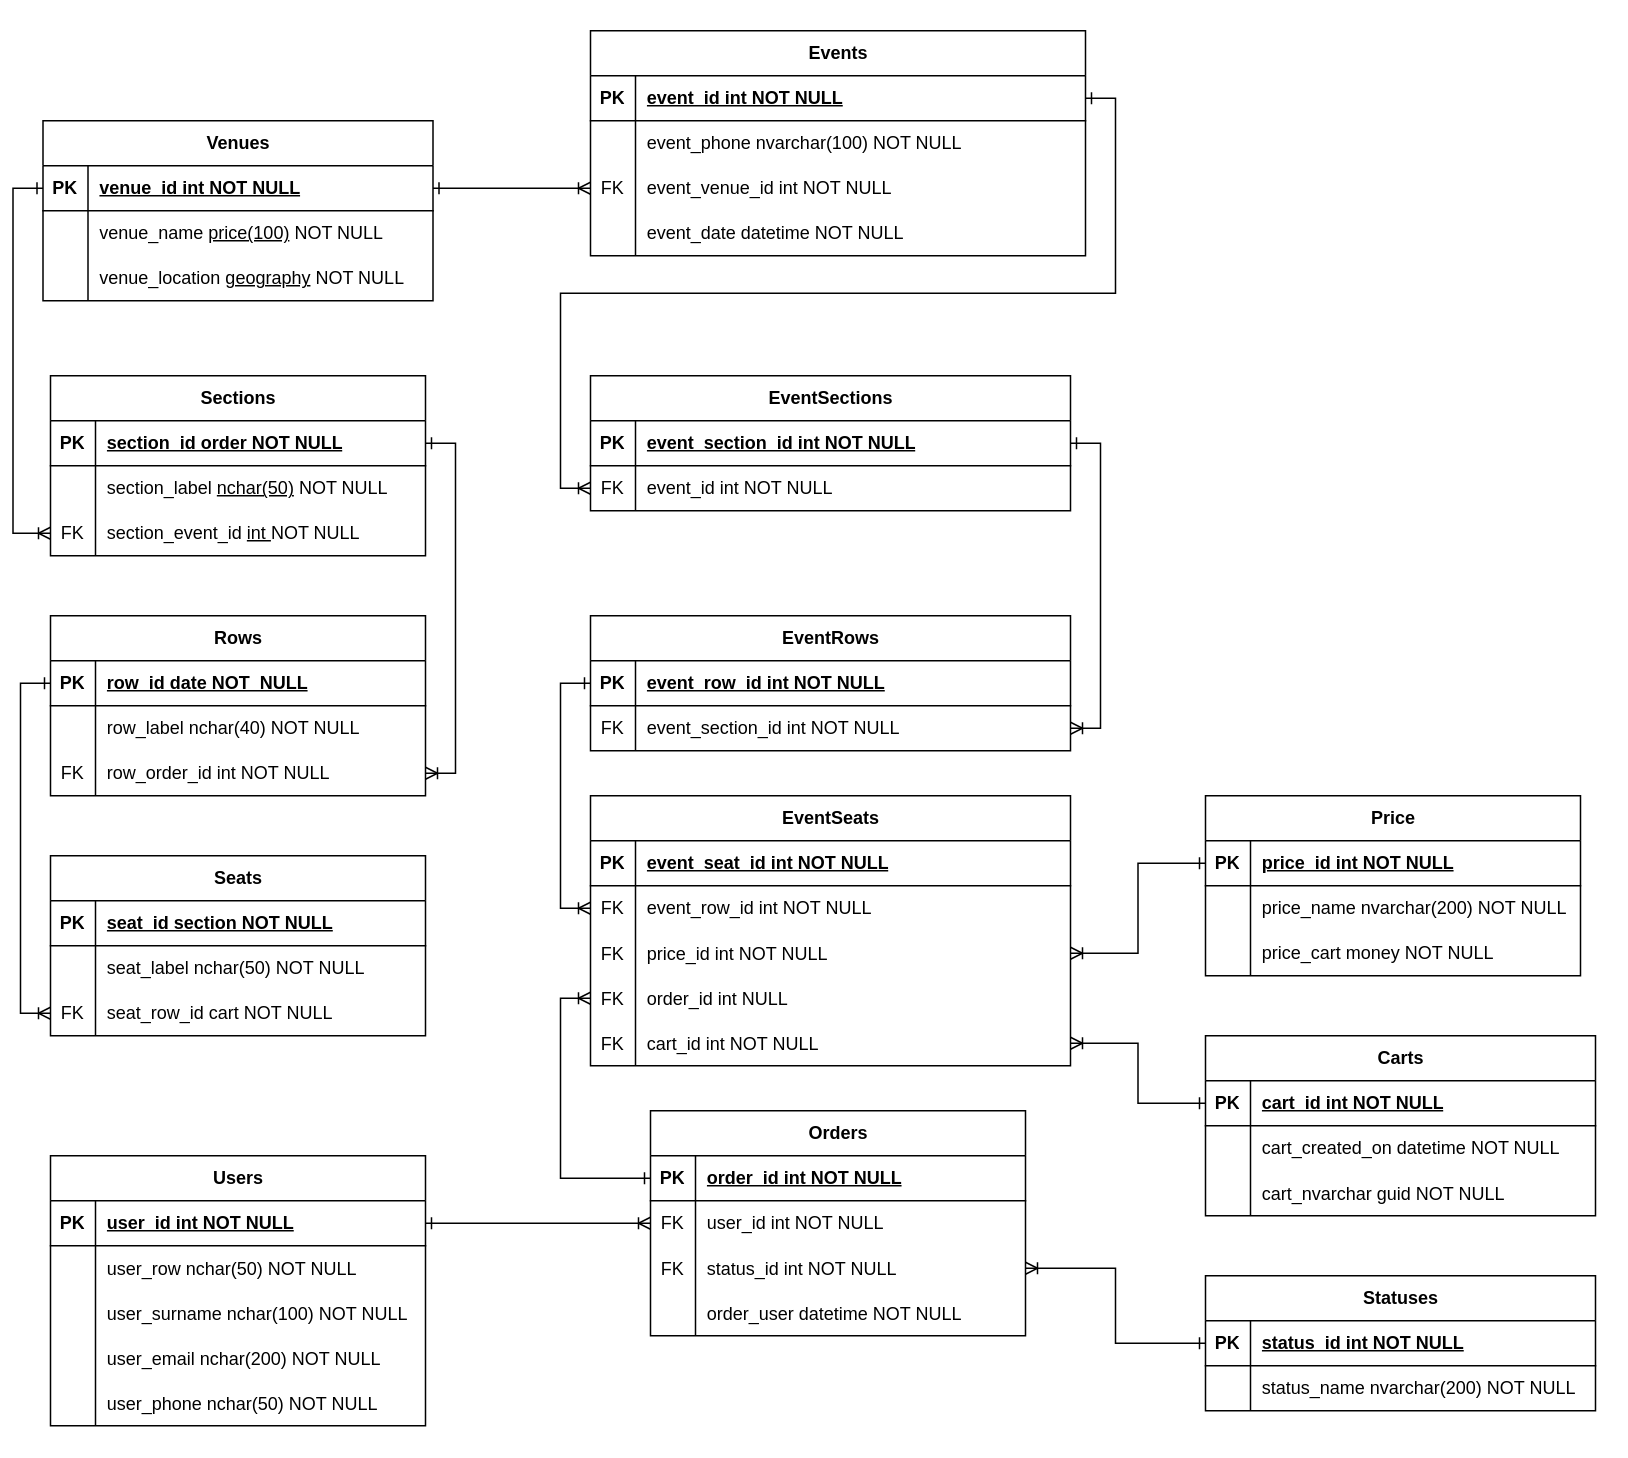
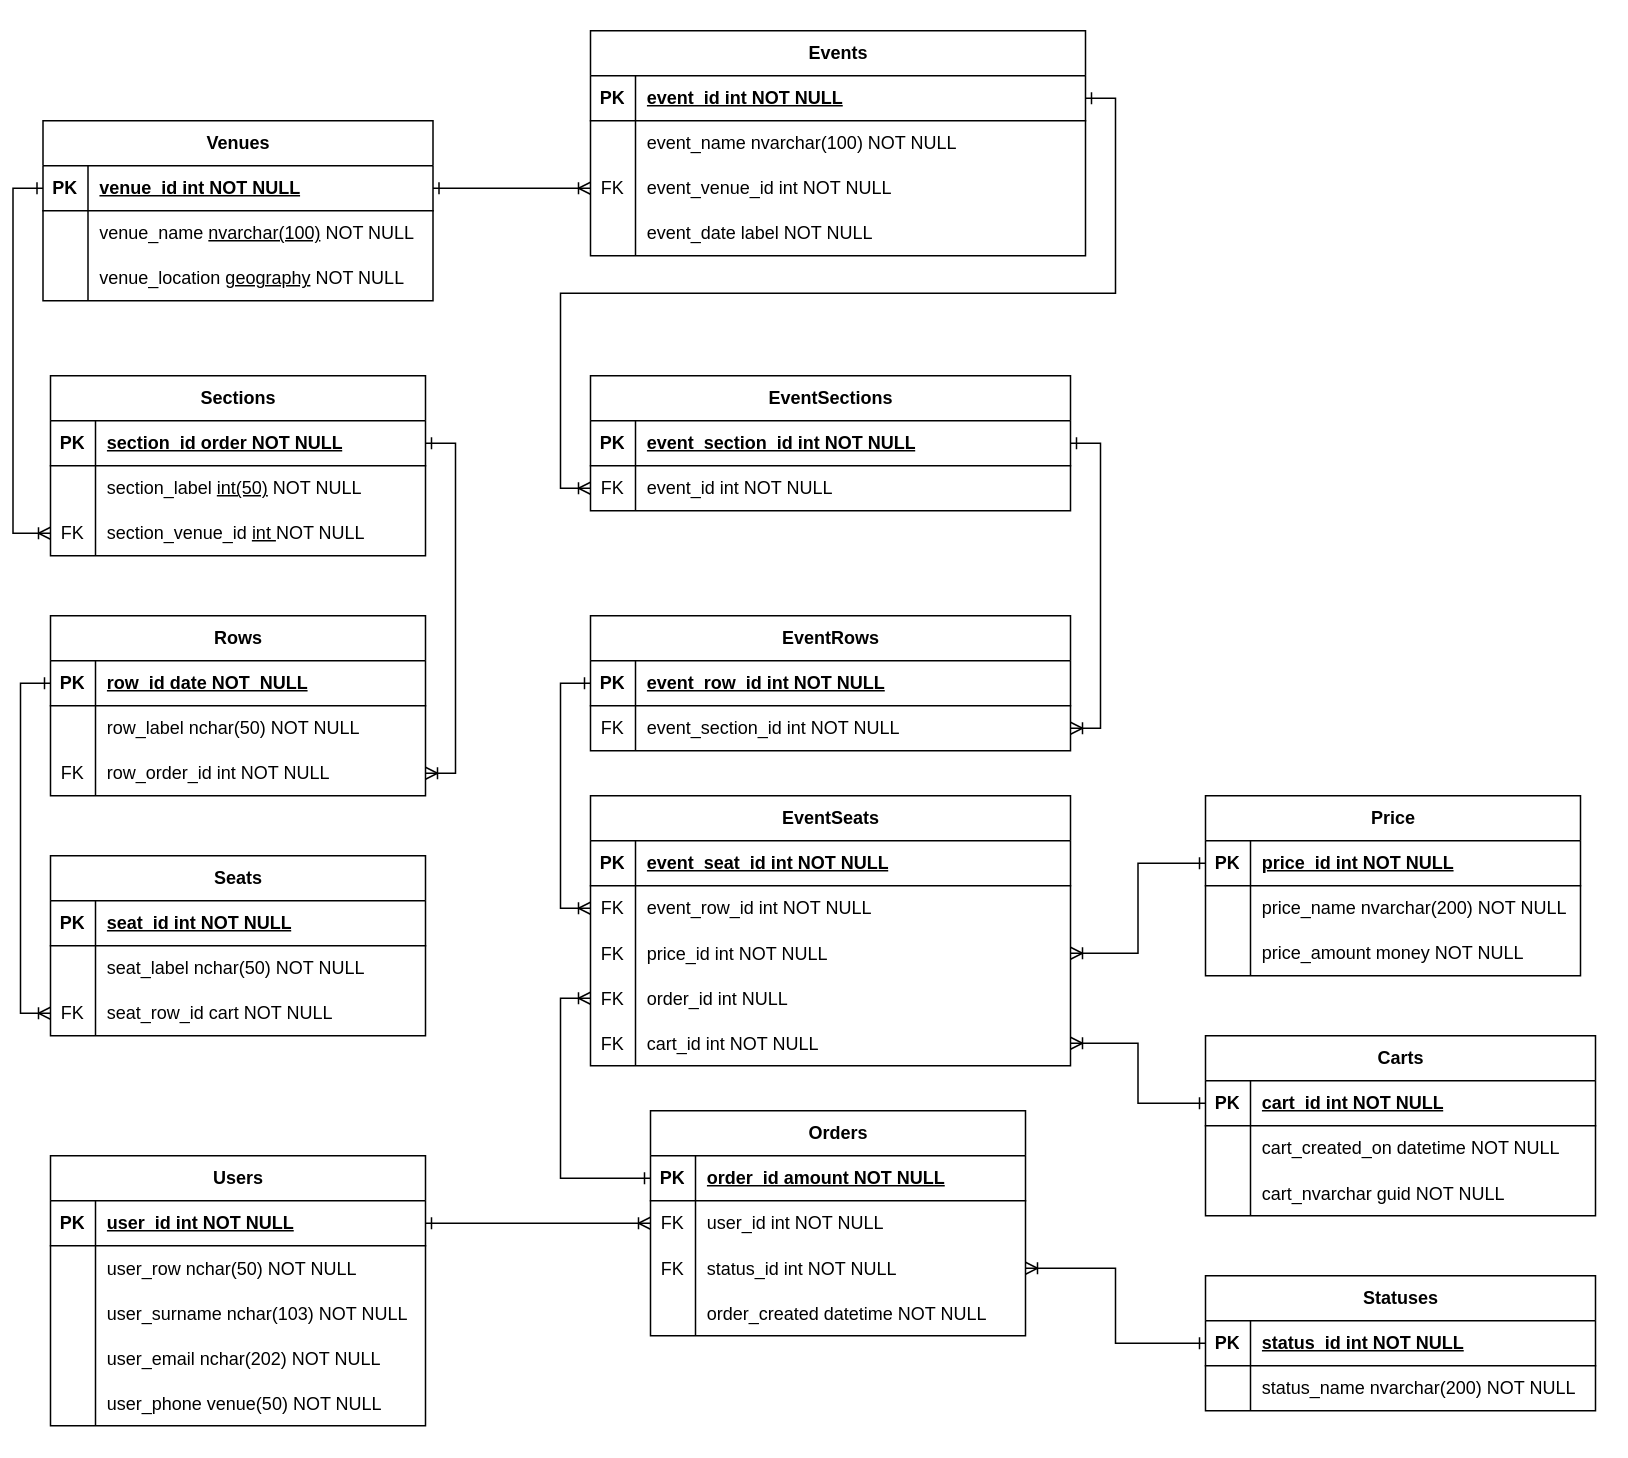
node "event_phone nvarchar(100) NOT NULL": label "event_phone nvarchar(100) NOT NULL" -> "event_name nvarchar(100) NOT NULL"
node "venue_name price(100) NOT NULL": label "venue_name price(100) NOT NULL" -> "venue_name nvarchar(100) NOT NULL"
node "event_date datetime NOT NULL": label "event_date datetime NOT NULL" -> "event_date label NOT NULL"
node "section_label nchar(50) NOT NULL": label "section_label nchar(50) NOT NULL" -> "section_label int(50) NOT NULL"
node "section_event_id int NOT NULL": label "section_event_id int NOT NULL" -> "section_venue_id int NOT NULL"
node "row_label nchar(40) NOT NULL": label "row_label nchar(40) NOT NULL" -> "row_label nchar(50) NOT NULL"
node "seat_id section NOT NULL": label "seat_id section NOT NULL" -> "seat_id int NOT NULL"
node "price_cart money NOT NULL": label "price_cart money NOT NULL" -> "price_amount money NOT NULL"
node "order_id int NOT NULL": label "order_id int NOT NULL" -> "order_id amount NOT NULL"
node "user_surname nchar(100) NOT NULL": label "user_surname nchar(100) NOT NULL" -> "user_surname nchar(103) NOT NULL"
node "order_user datetime NOT NULL": label "order_user datetime NOT NULL" -> "order_created datetime NOT NULL"
node "user_email nchar(200) NOT NULL": label "user_email nchar(200) NOT NULL" -> "user_email nchar(202) NOT NULL"
node "user_phone nchar(50) NOT NULL": label "user_phone nchar(50) NOT NULL" -> "user_phone venue(50) NOT NULL"
